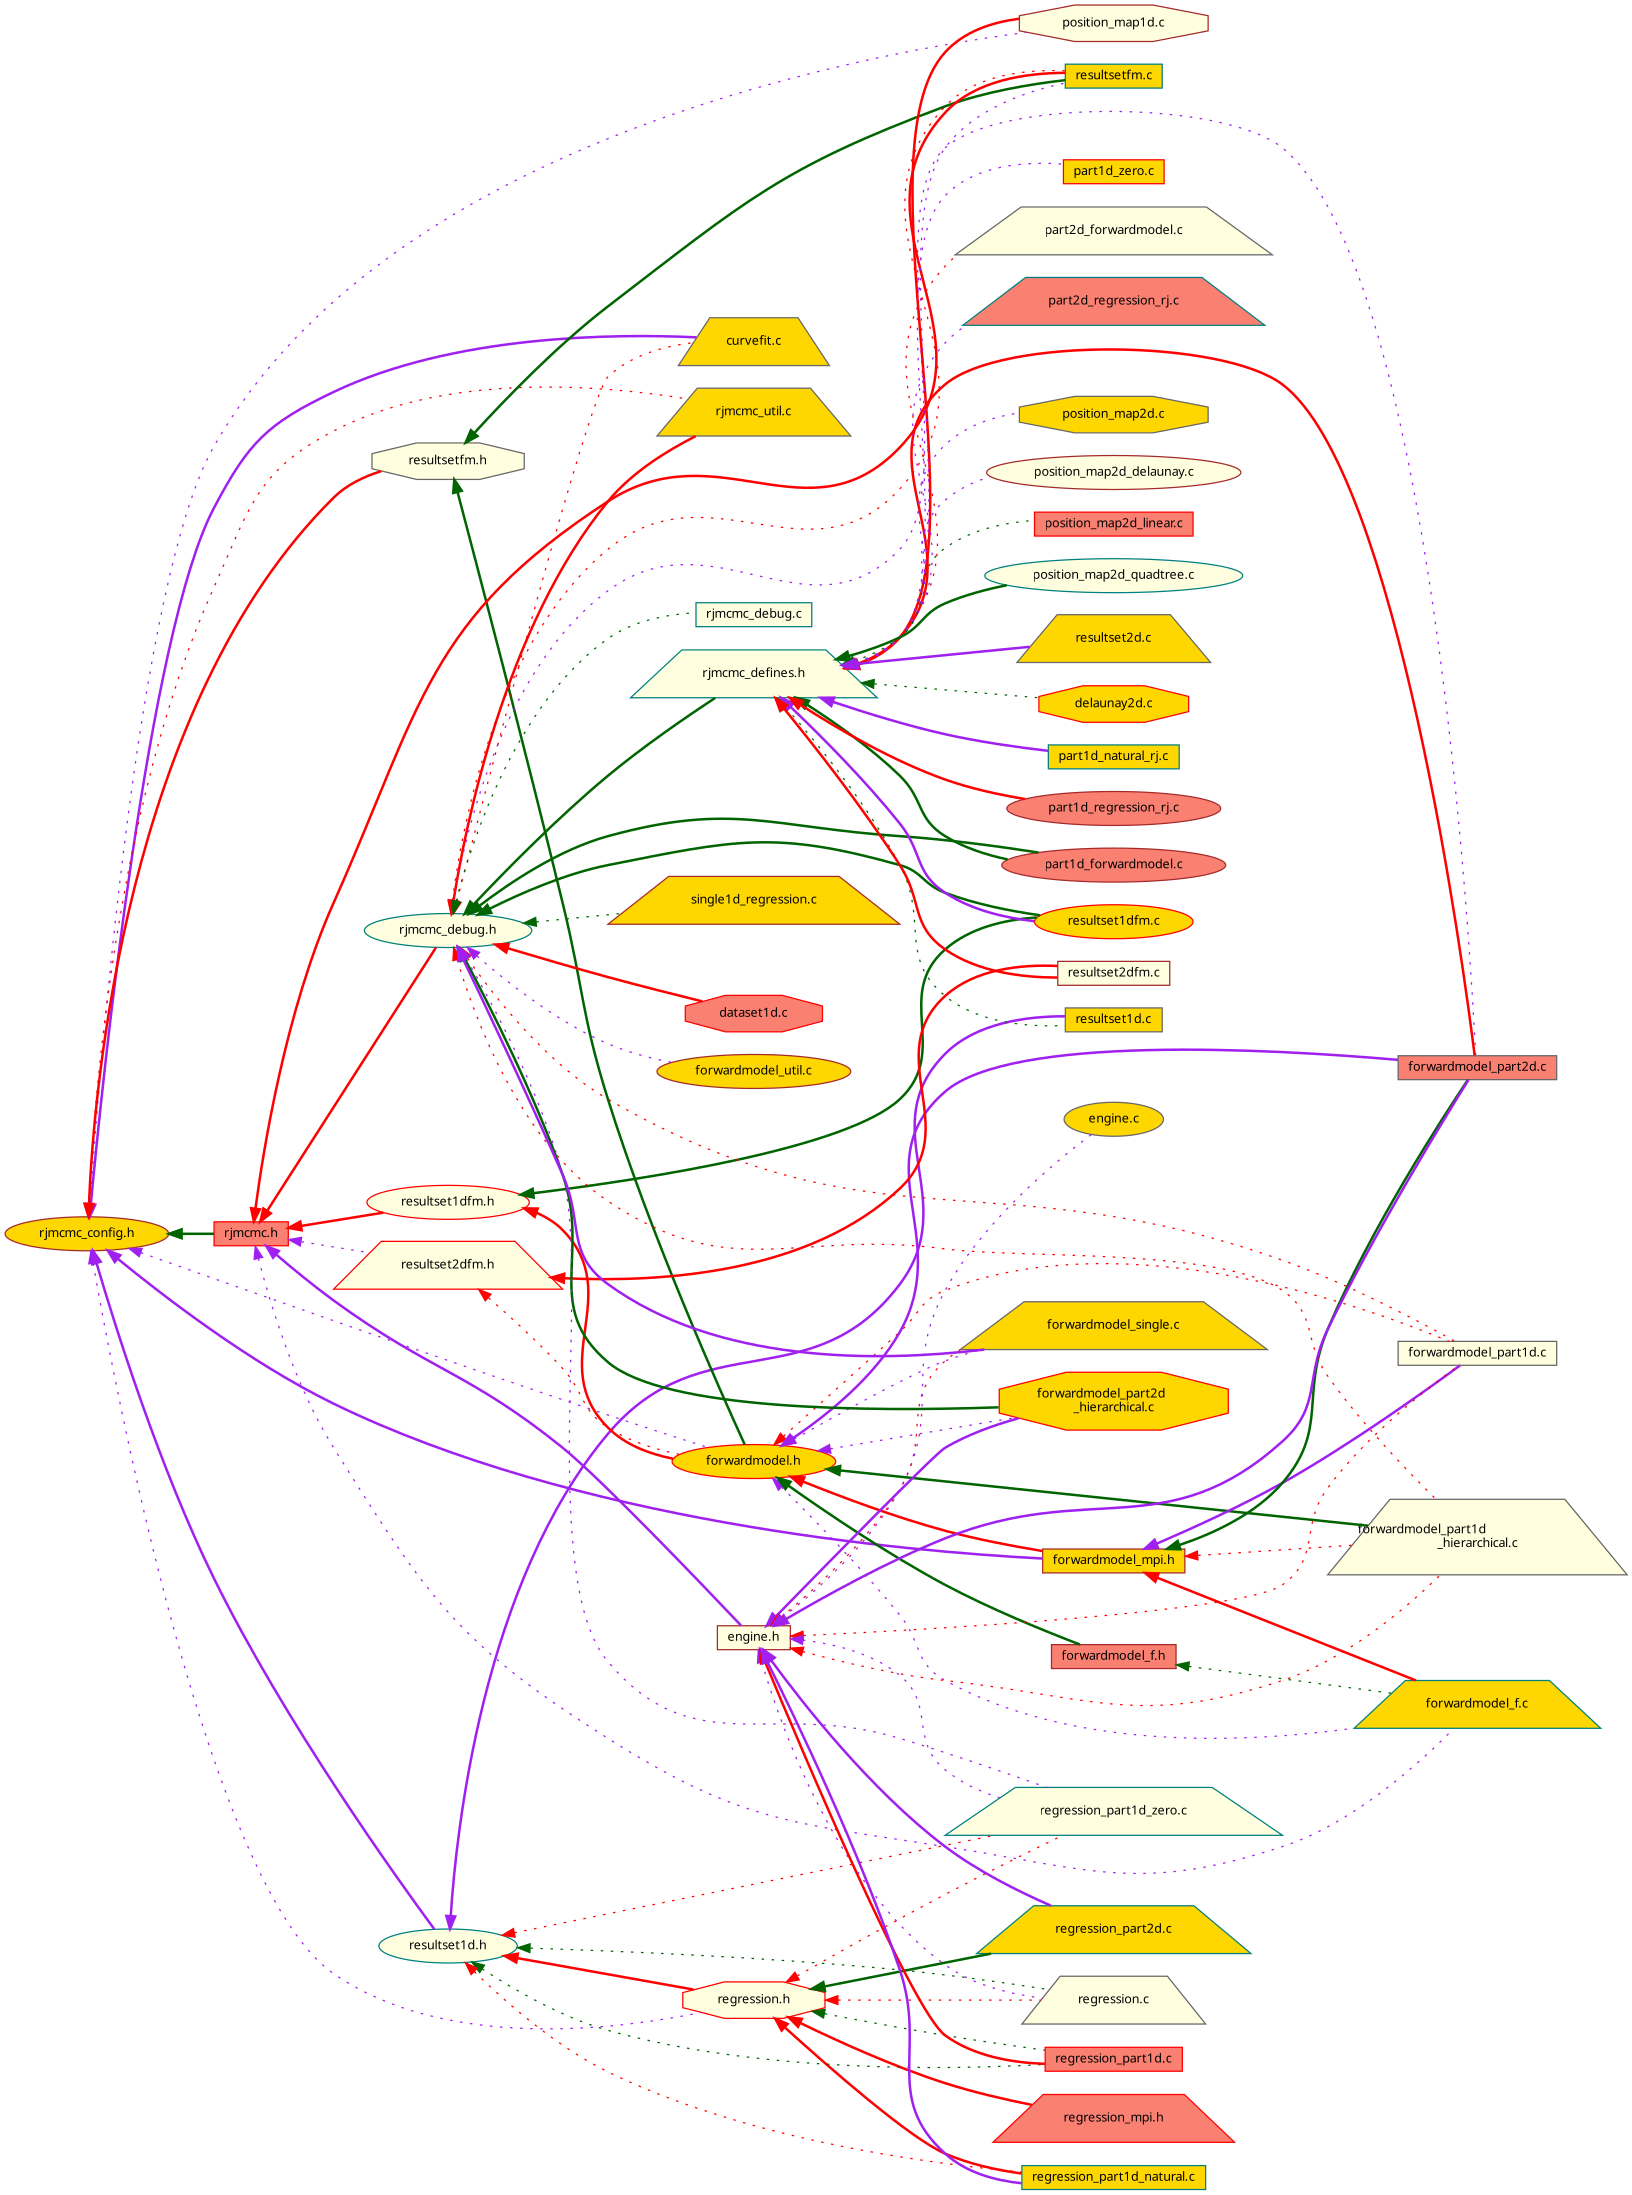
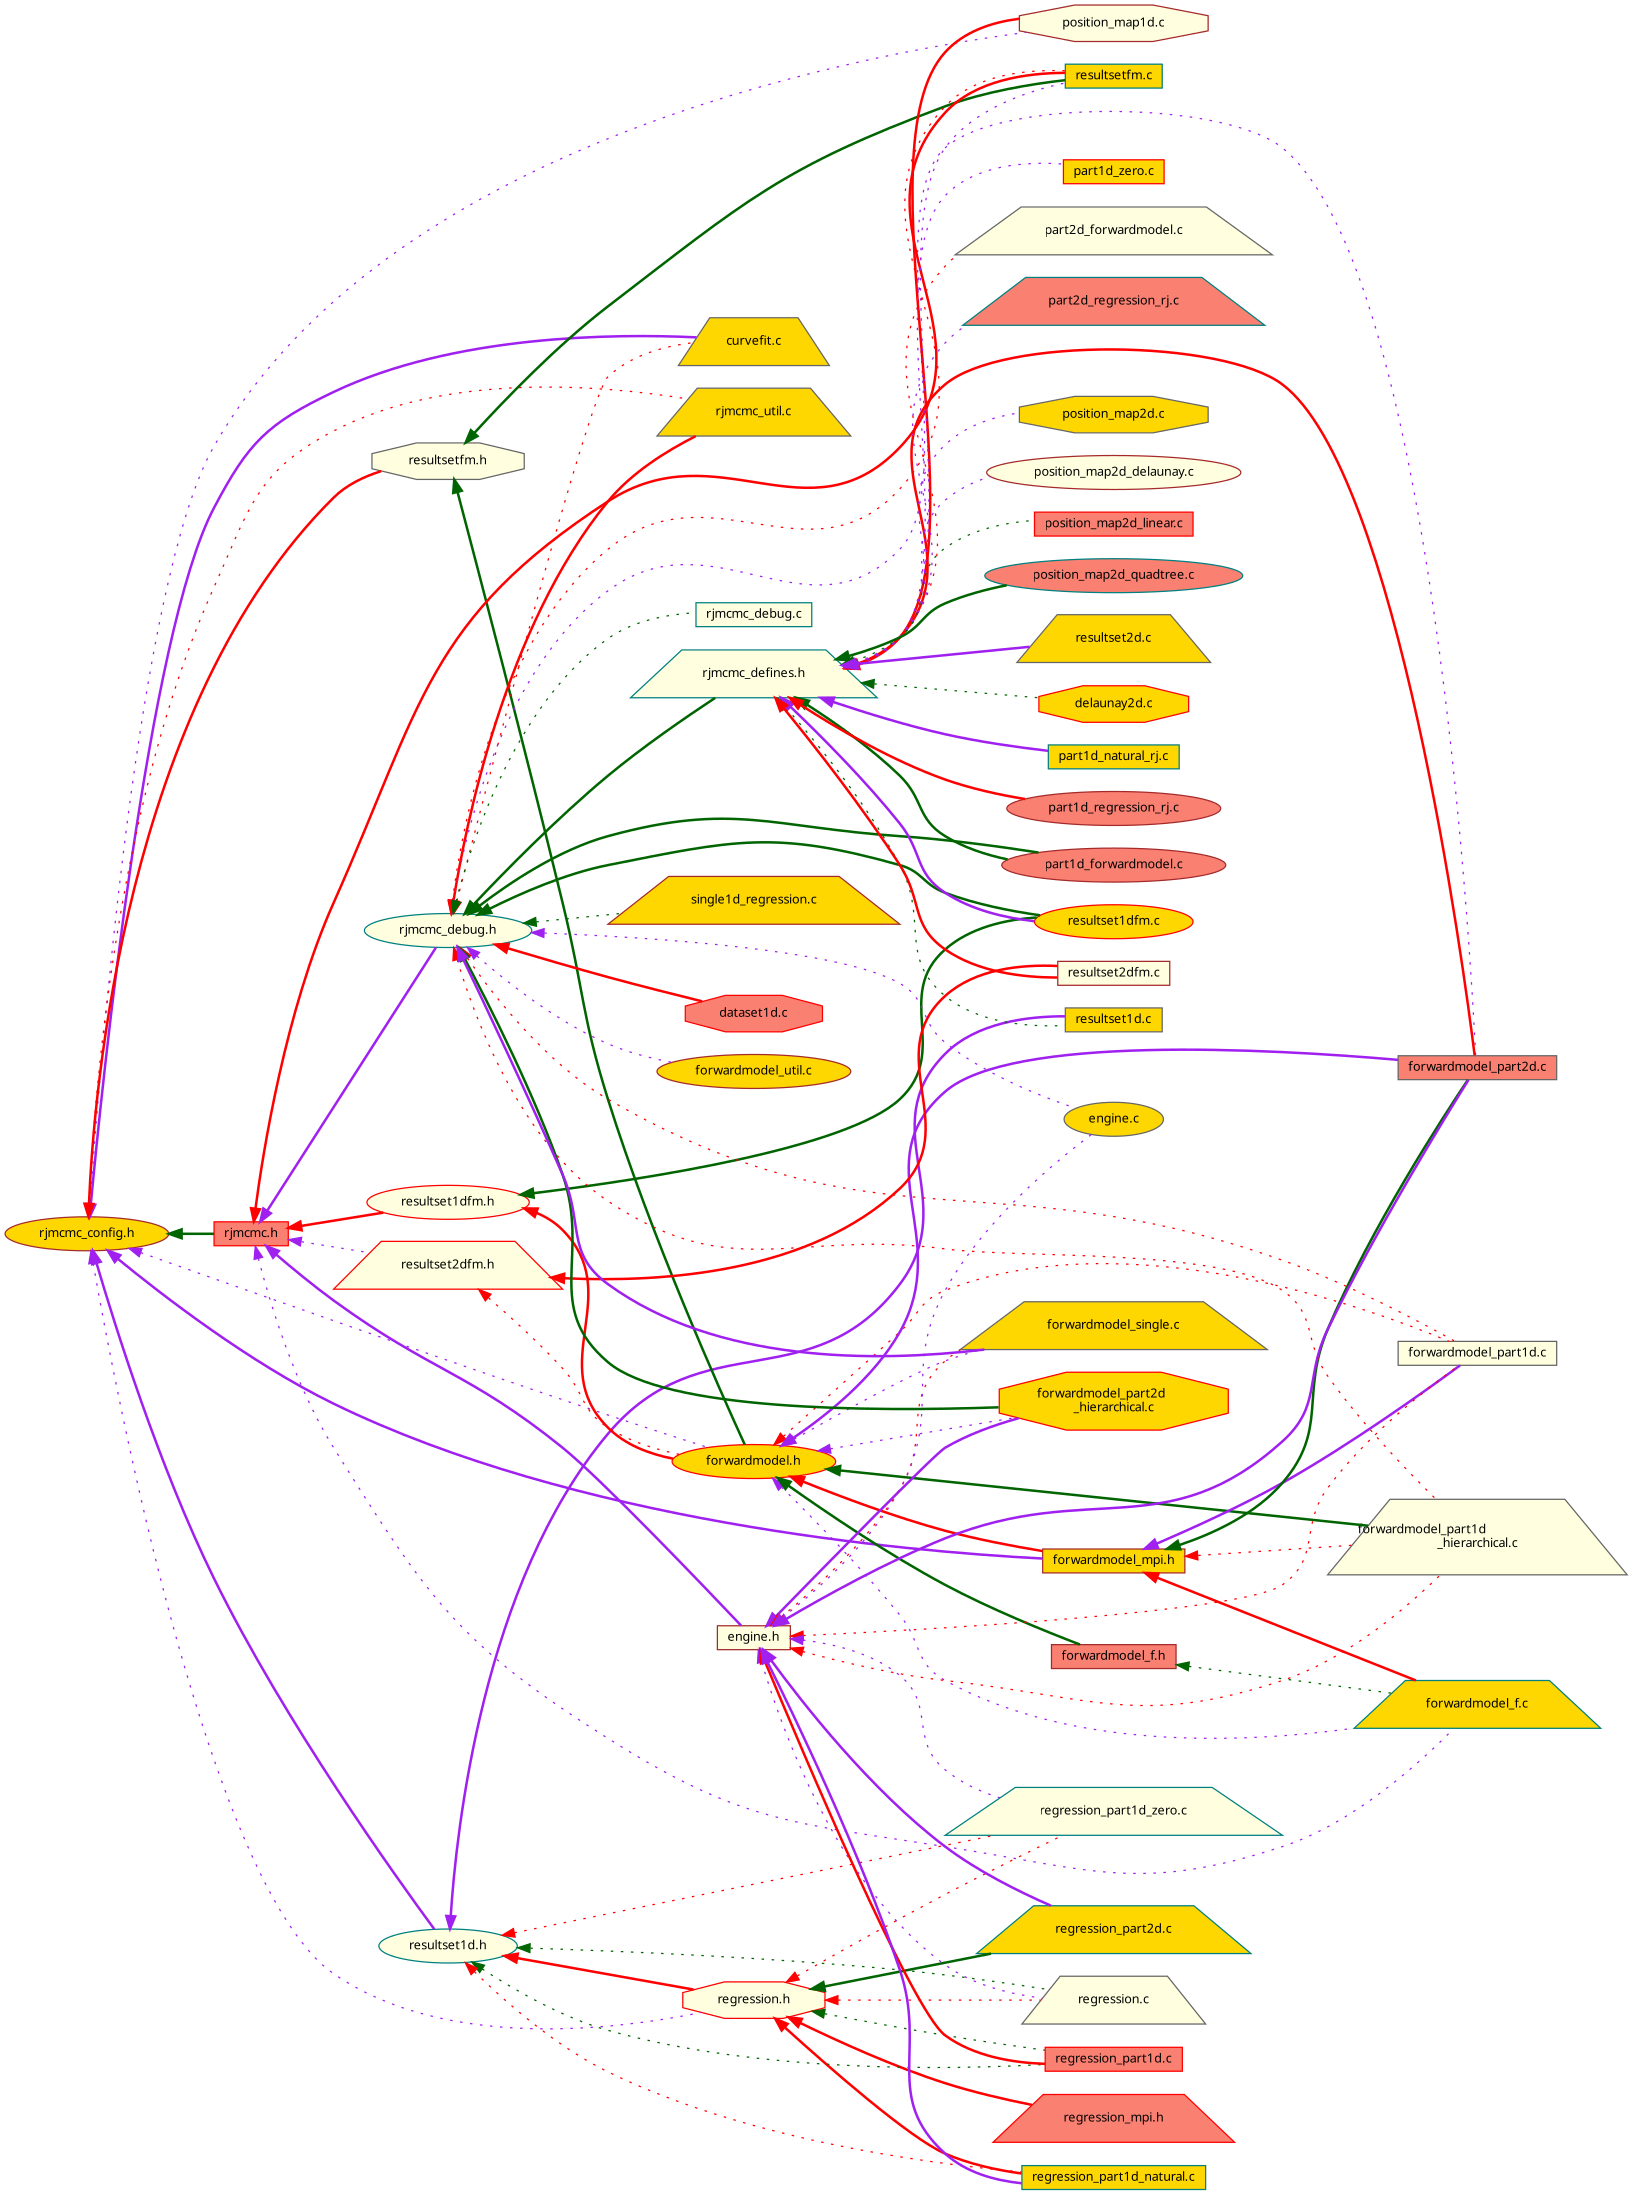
node "position_map2d_quadtree.c": fillcolor lightyellow -> salmon
edge "rjmcmc_debug.h" -> "rjmcmc.h": color red -> purple
edge "regression_part1d_zero.c" -> "rjmcmc_debug.h": now "engine.c" -> "rjmcmc_debug.h"
